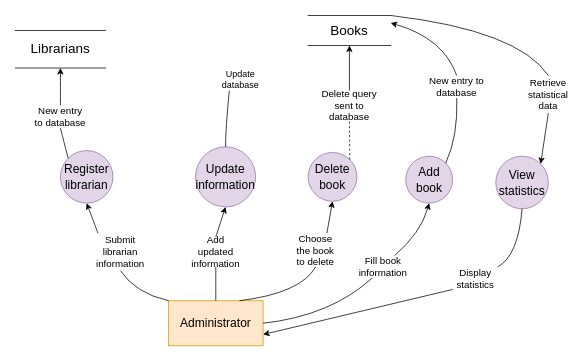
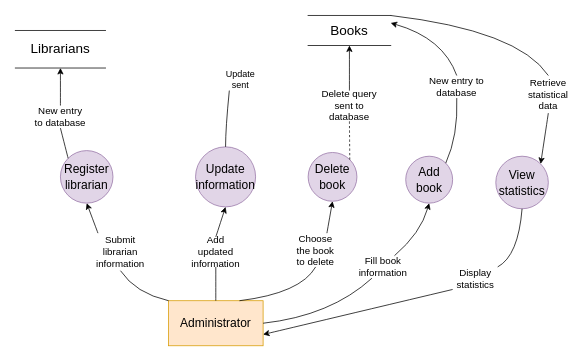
node "Update database": label "Update database" -> "Update sent"
